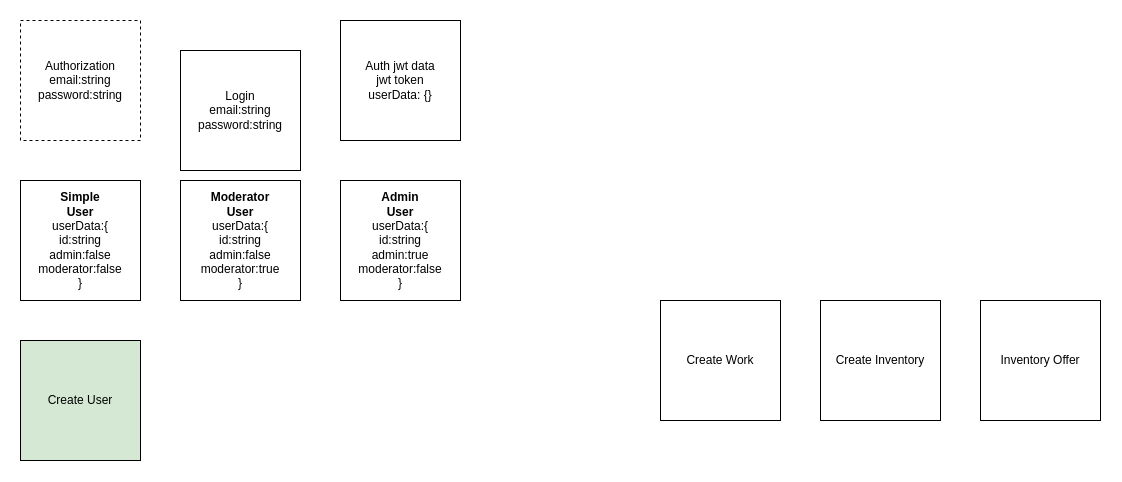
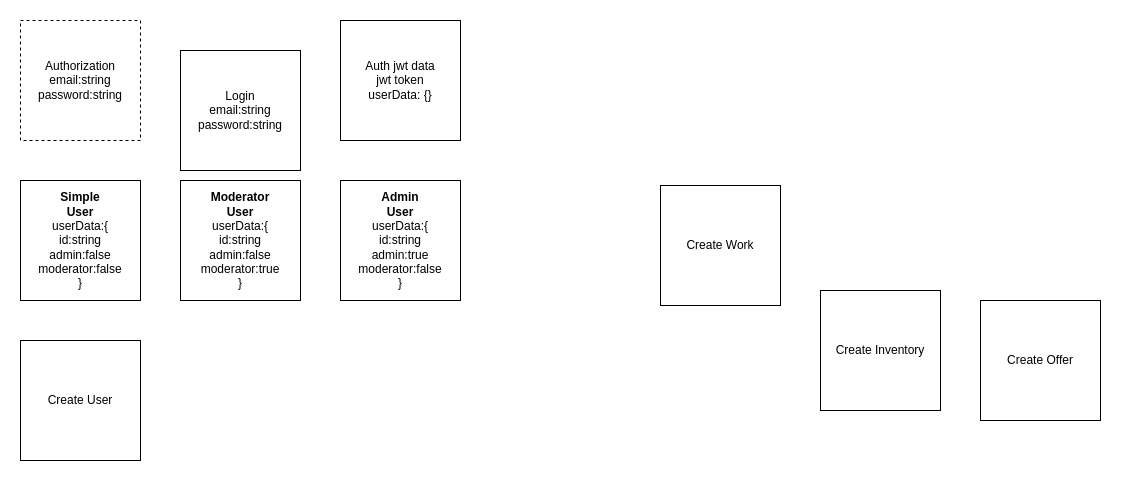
node "Create Work": moved (721, 361) -> (721, 246)
node "Create Inventory": moved (881, 361) -> (881, 351)
node "Inventory Offer": label "Inventory Offer" -> "Create Offer"
node "Create User": fillcolor #d5e8d4 -> #ffffff
